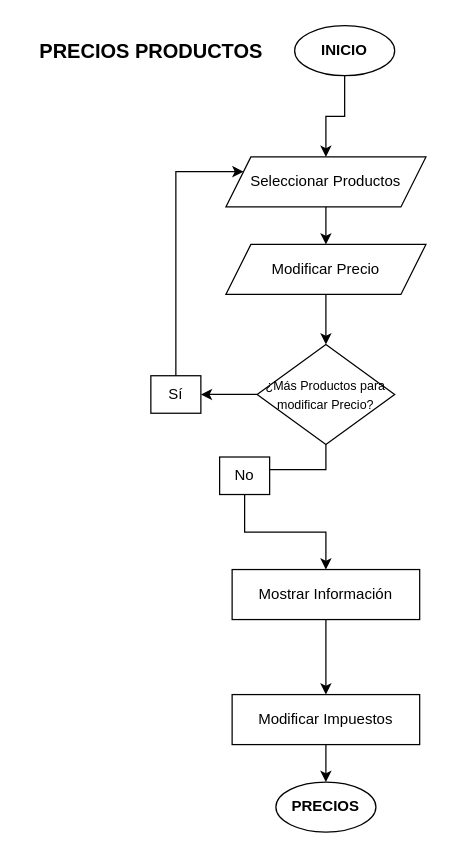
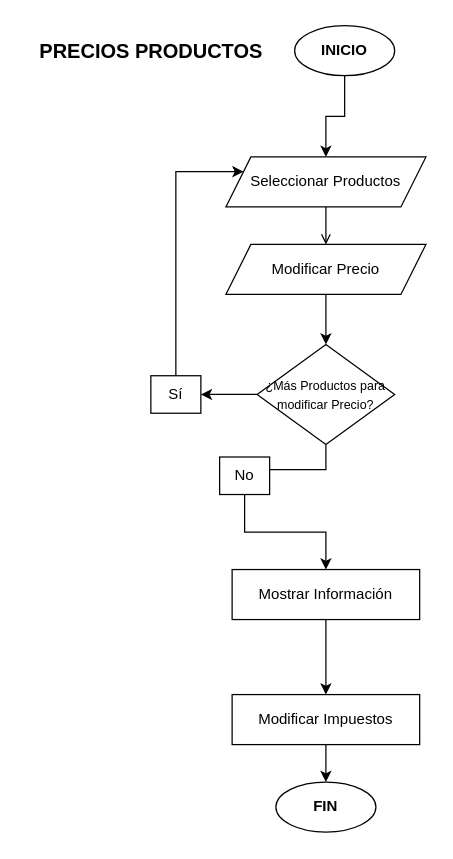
edge "Seleccionar Productos" -> "Modificar Precio": arrowhead classic -> open
node "PRECIOS": label "PRECIOS" -> "FIN"
